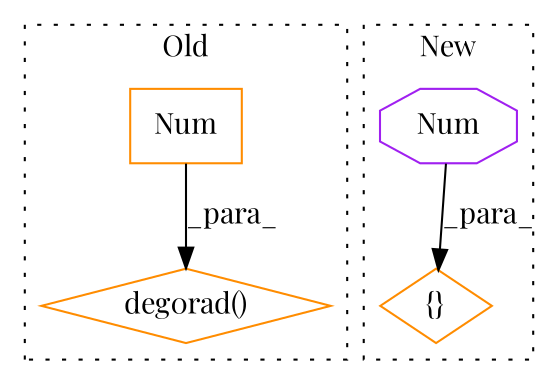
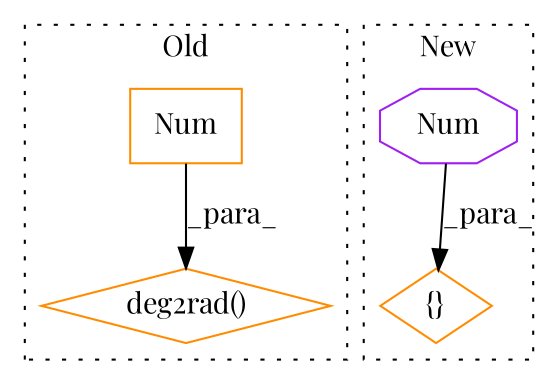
node "deg0rad()": label "deg0rad()" -> "deg2rad()"
